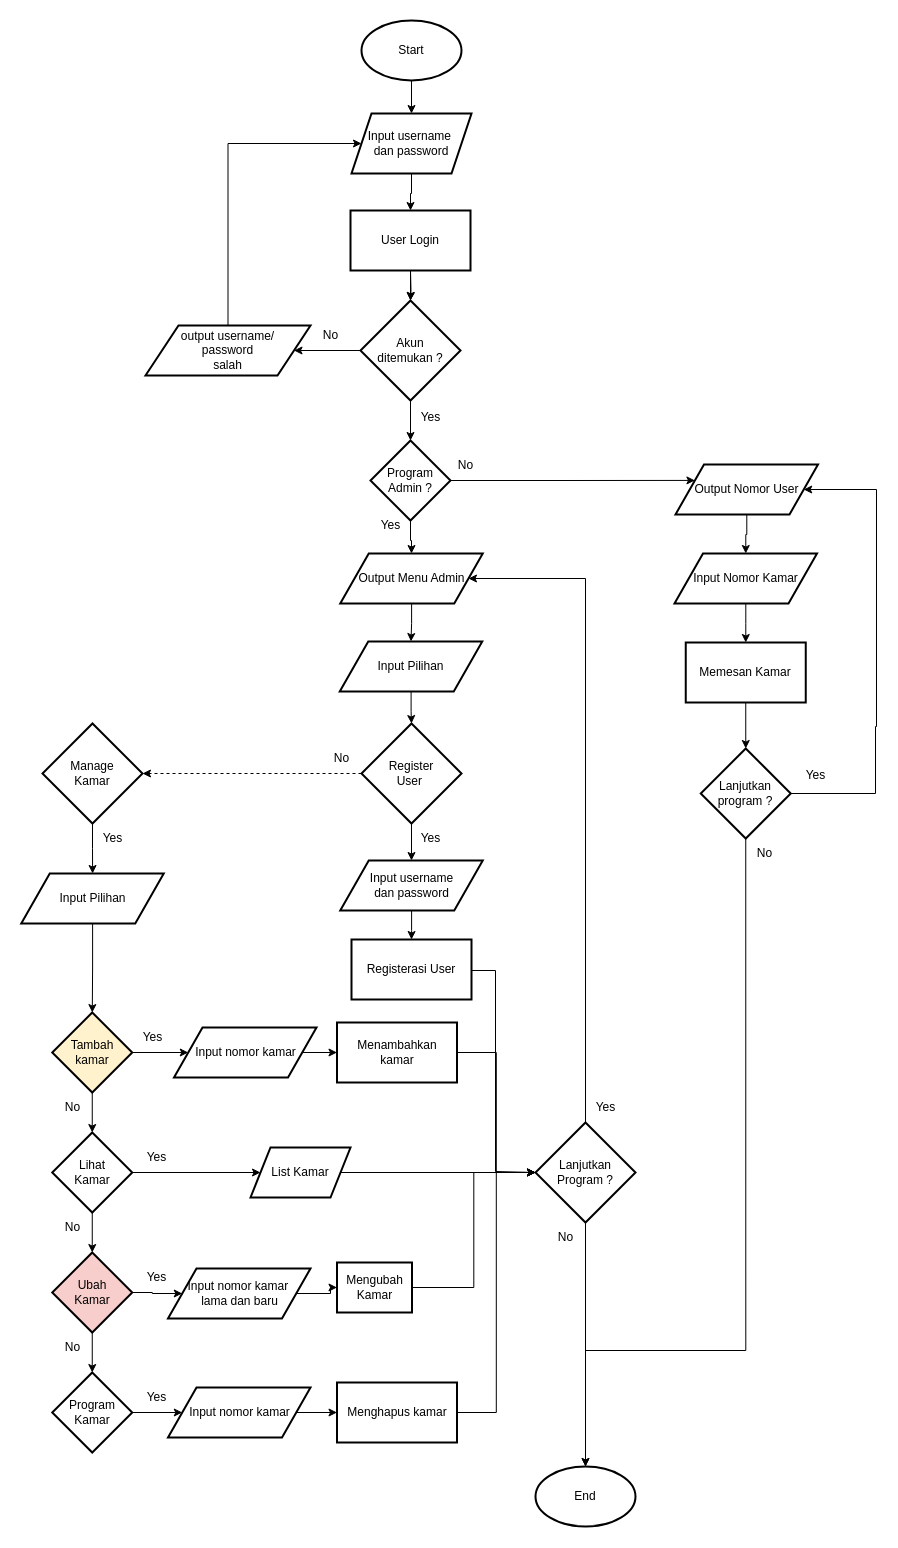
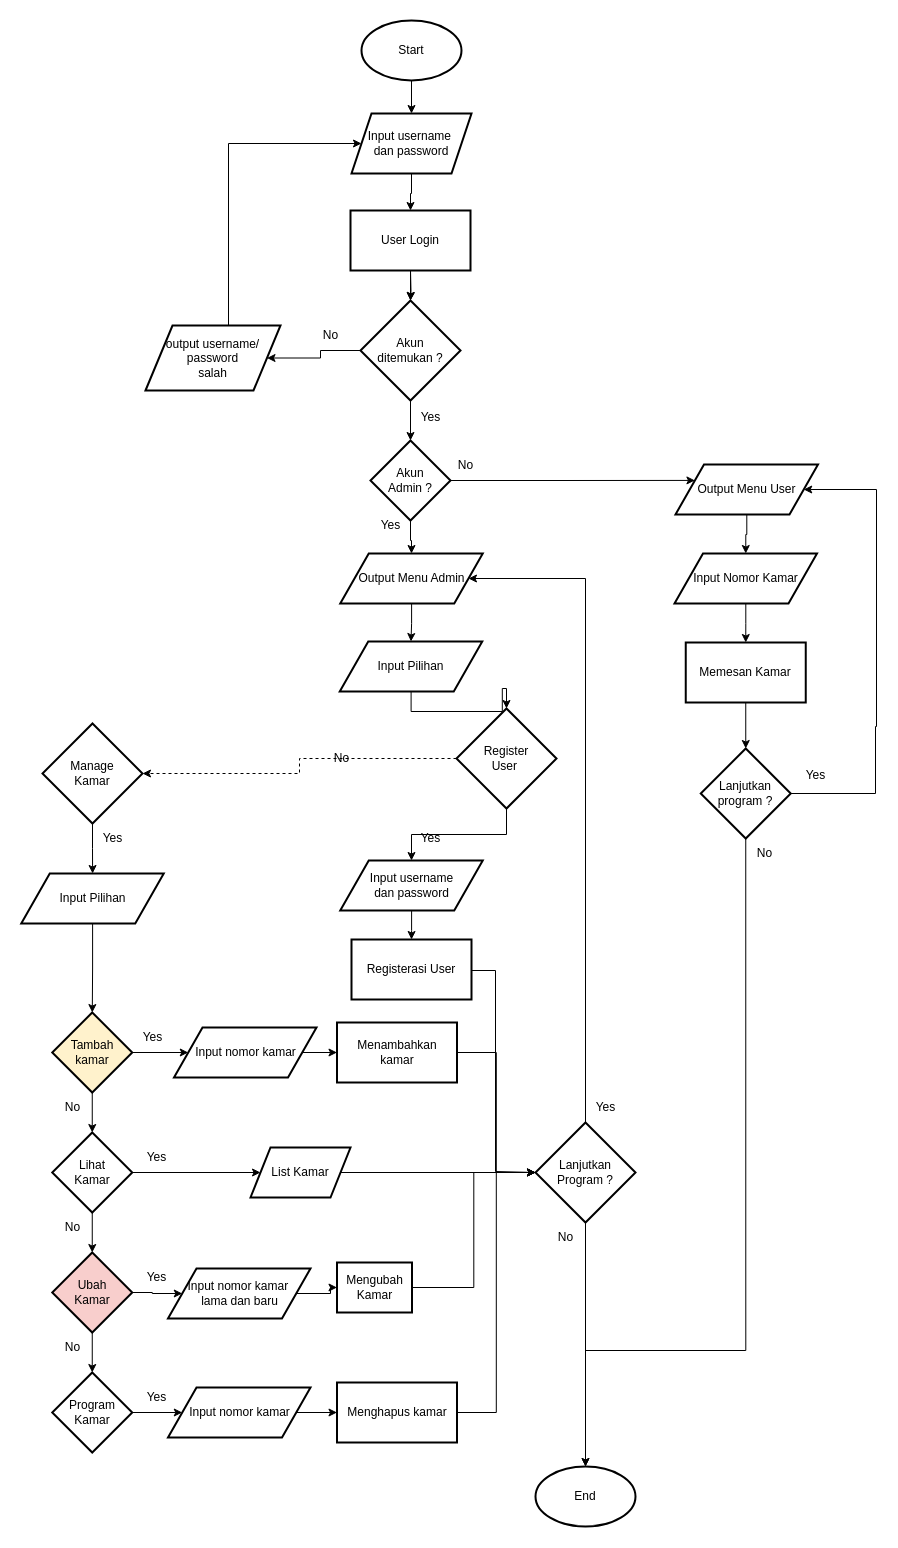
node "output username/ password salah": size 165x50 -> 135x65
node "Program Admin ?": label "Program Admin ?" -> "Akun Admin ?"
node "Output Nomor User": label "Output Nomor User" -> "Output Menu User"
node "Register User": moved (412, 774) -> (507, 759)
